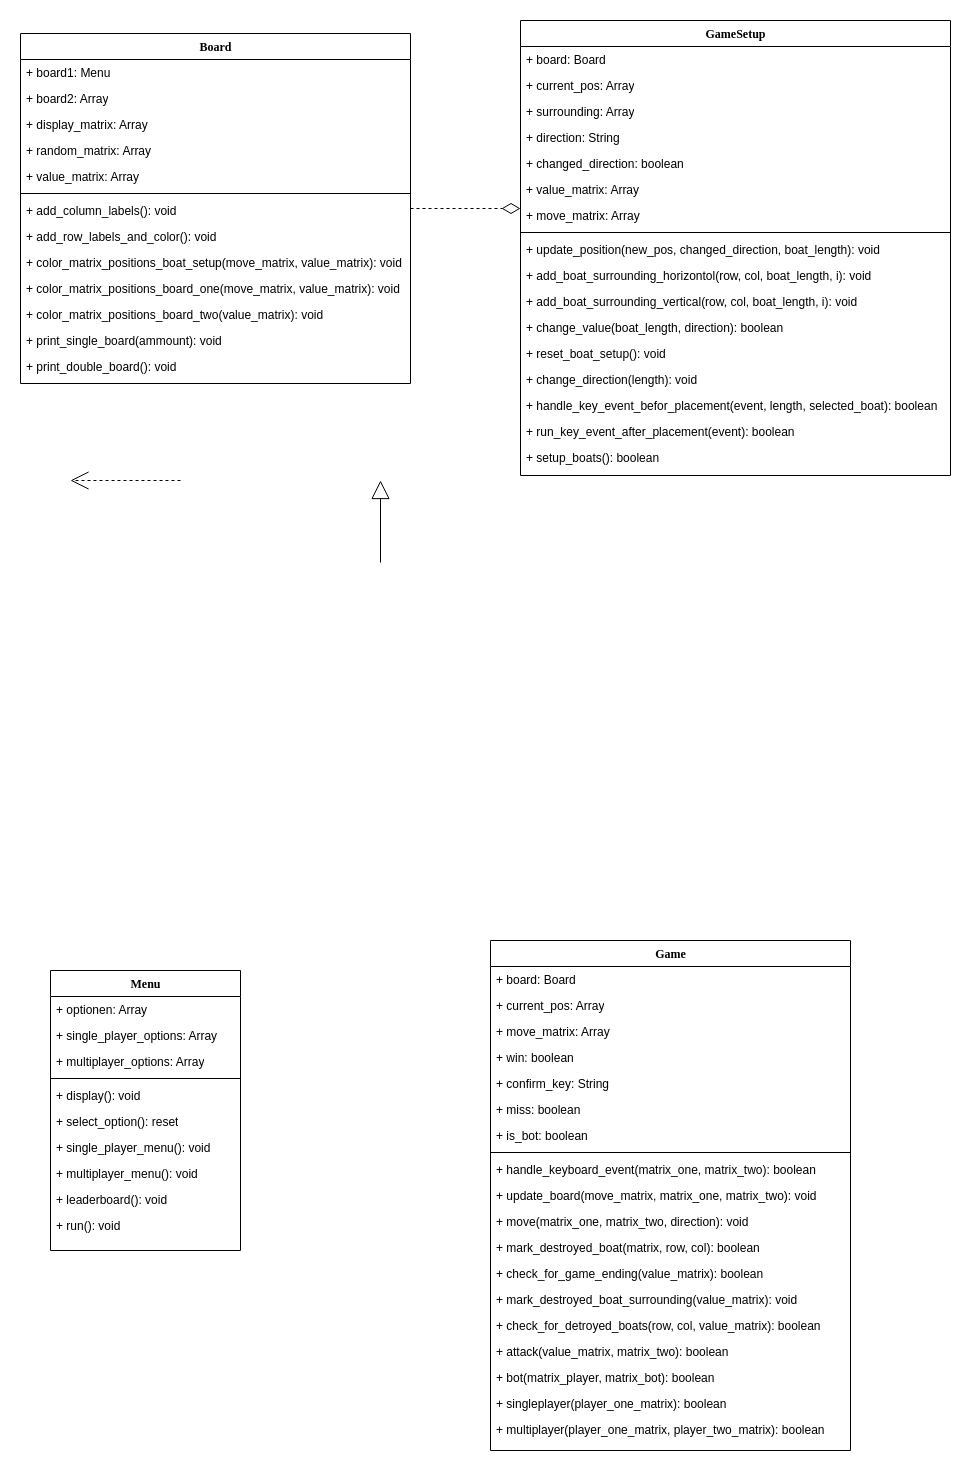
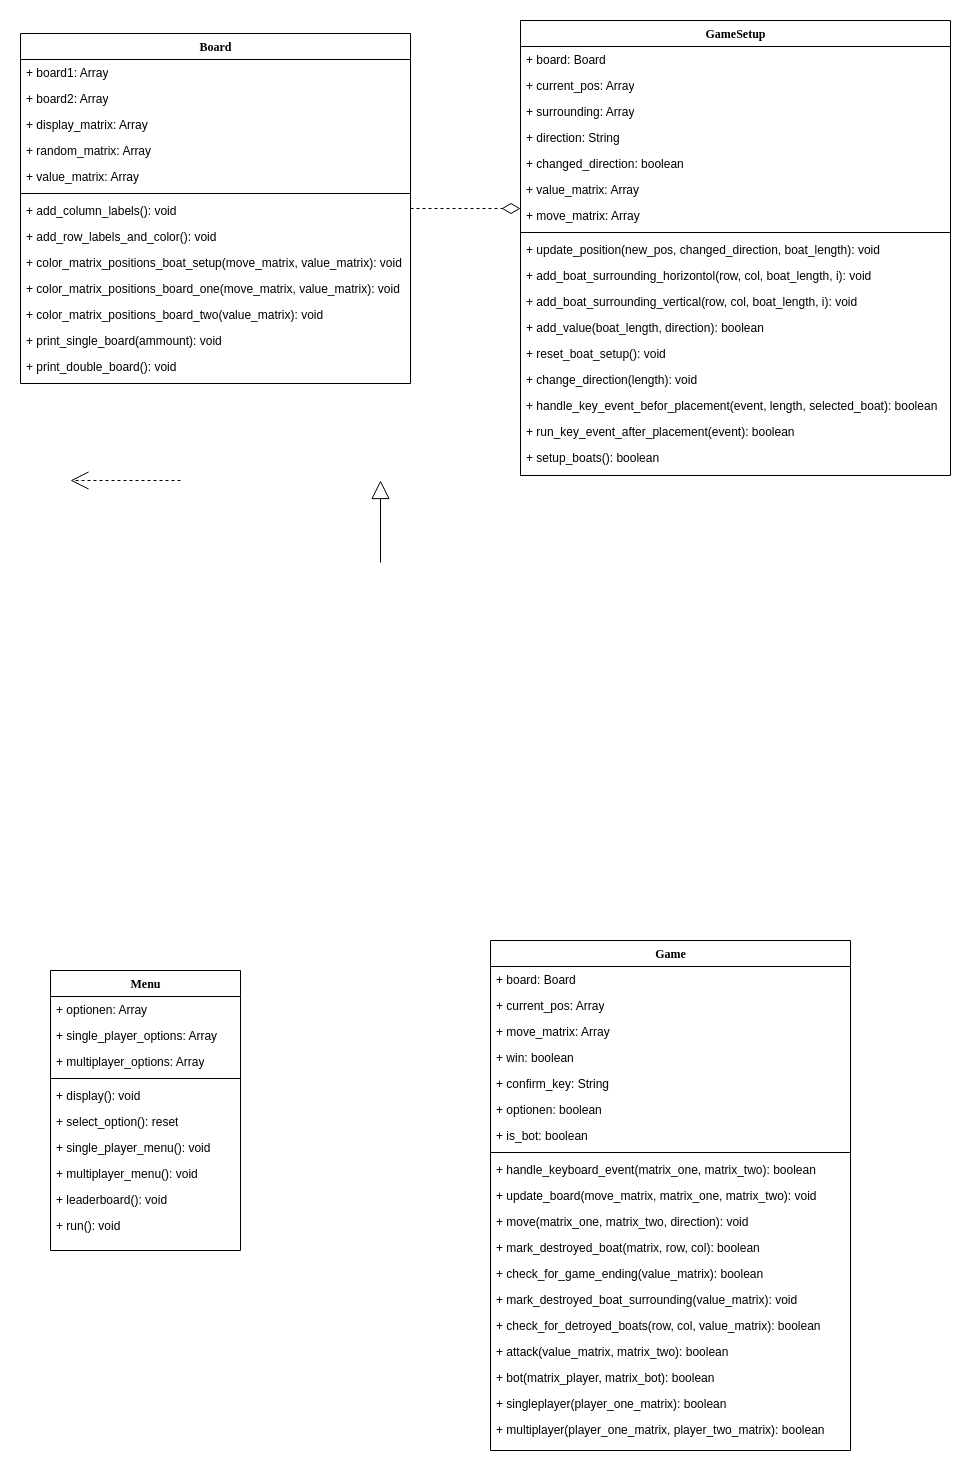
node "+ board1: Menu": label "+ board1: Menu" -> "+ board1: Array"
node "+ change_value(boat_length, direction): boolean": label "+ change_value(boat_length, direction): boolean" -> "+ add_value(boat_length, direction): boolean"
node "+ miss: boolean": label "+ miss: boolean" -> "+ optionen: boolean"
